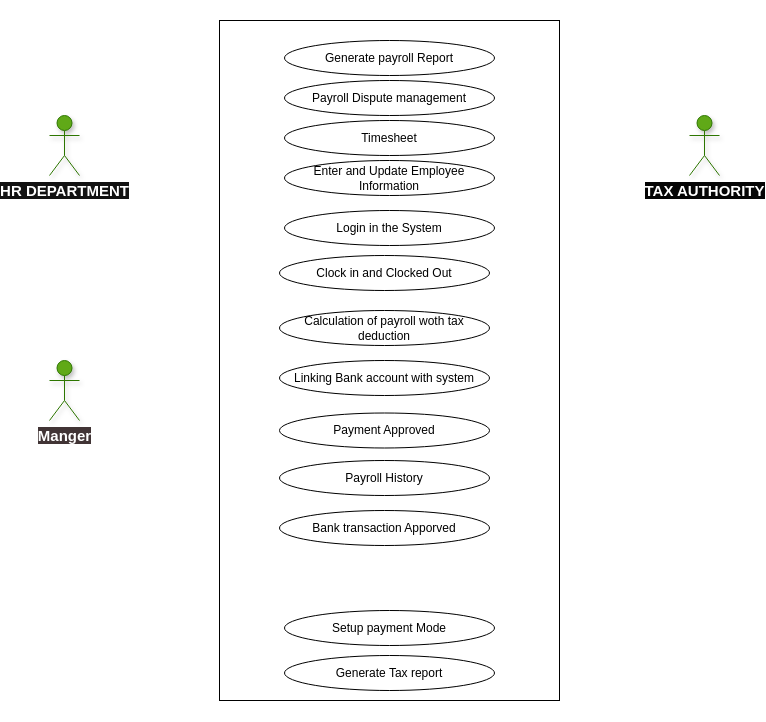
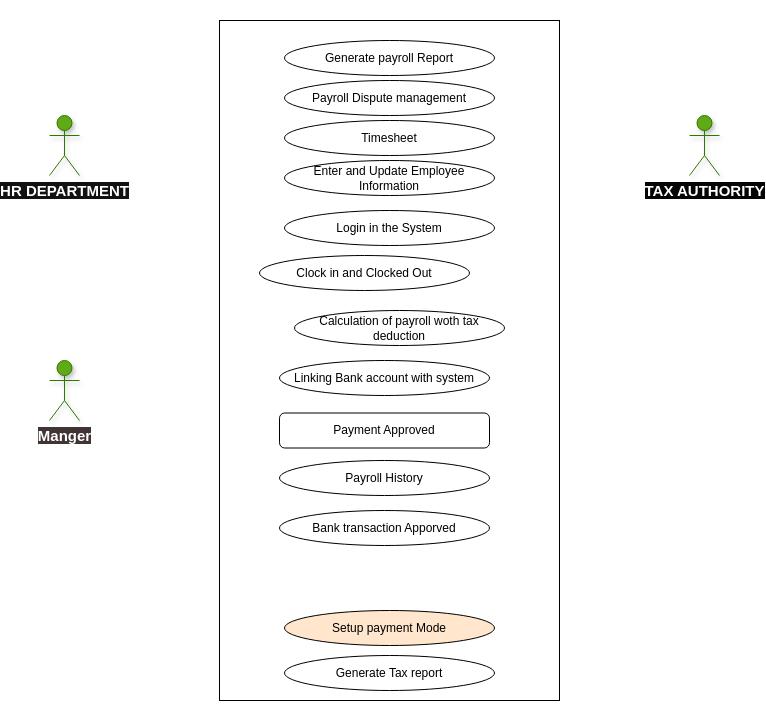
node "Clock in and Clocked Out": moved (385, 273) -> (365, 273)
node "Calculation of payroll woth tax deduction": moved (385, 328) -> (400, 328)
node "Payment Approved": shape ellipse -> rounded rectangle
node "Setup payment Mode": fillcolor #ffffff -> #ffe6cc
